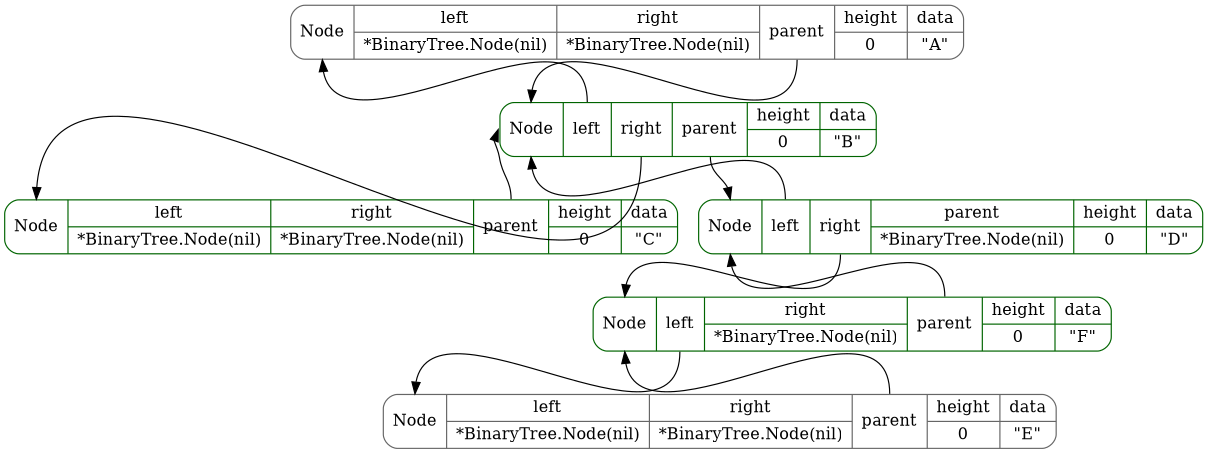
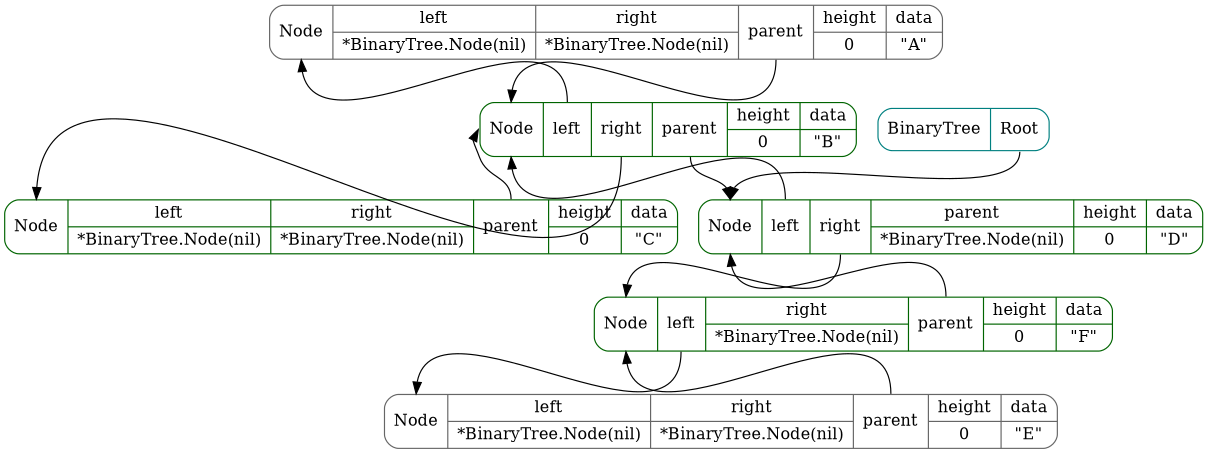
node "BinaryTree": added
